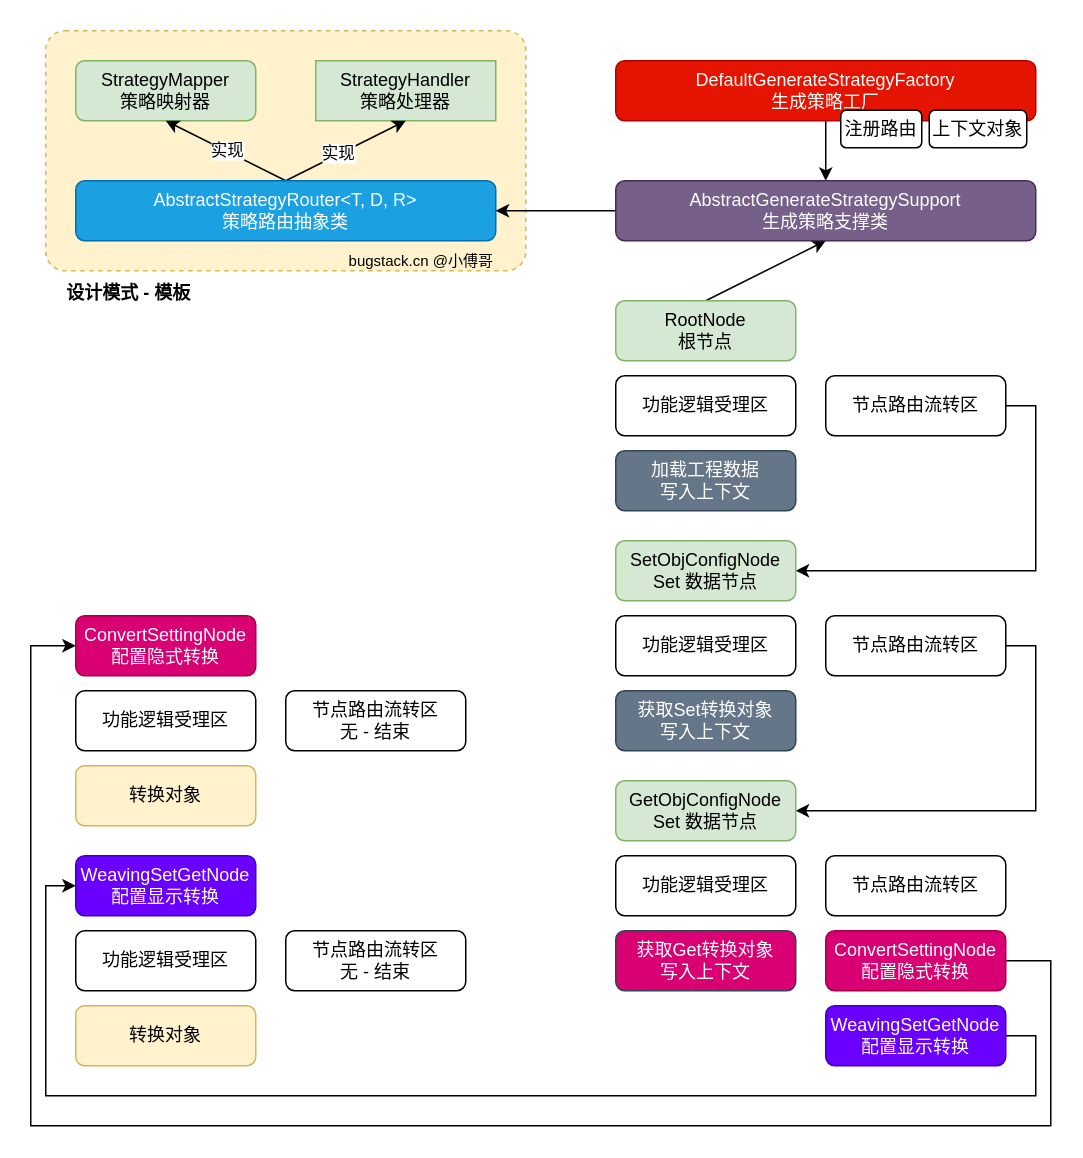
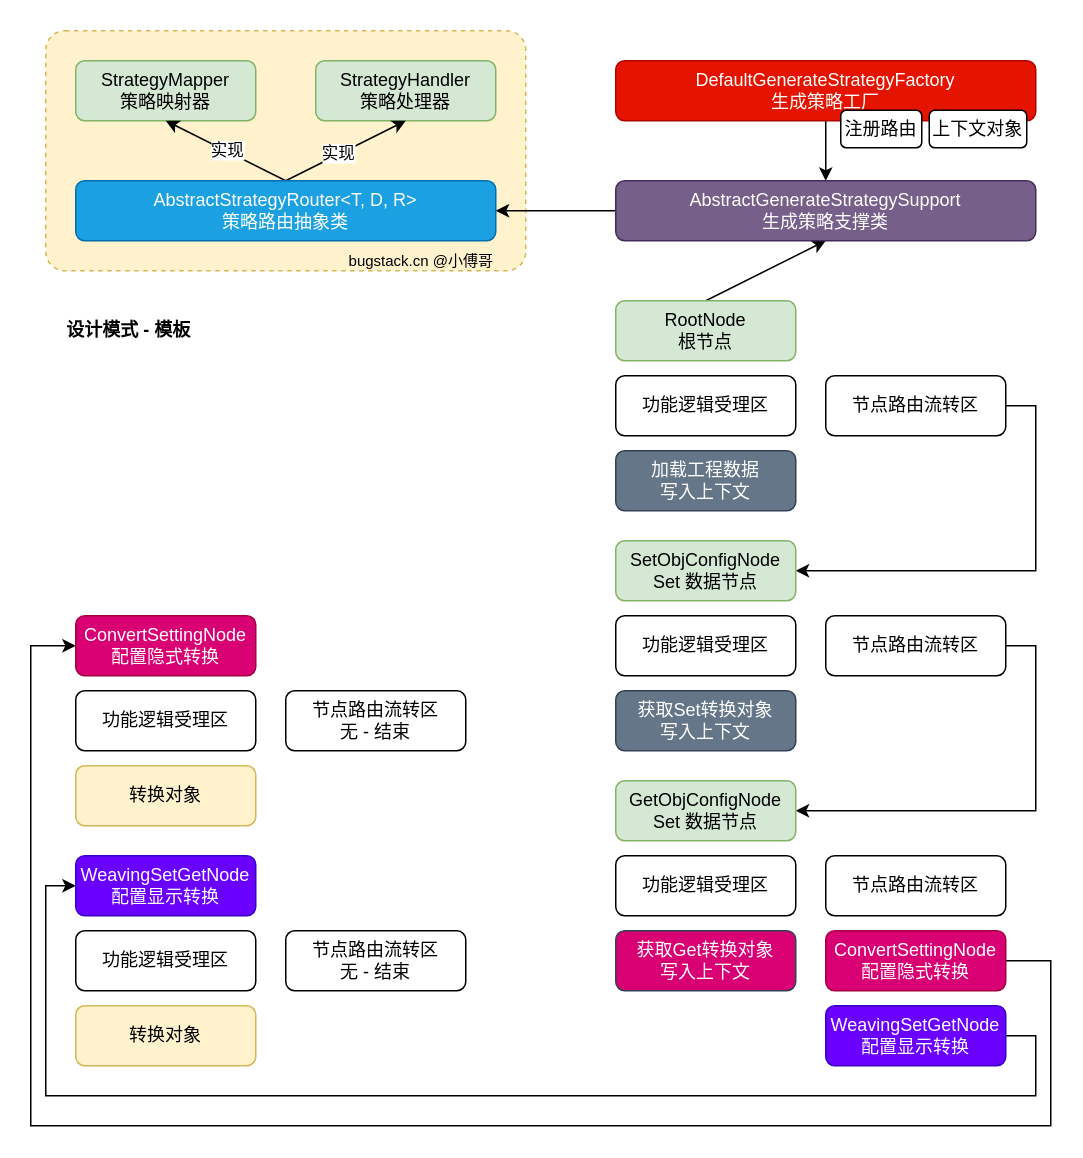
node "StrategyHandler 策略处理器": shape rectangle -> rounded rectangle
node "设计模式 - 模板": moved (128, 293) -> (128, 331)
